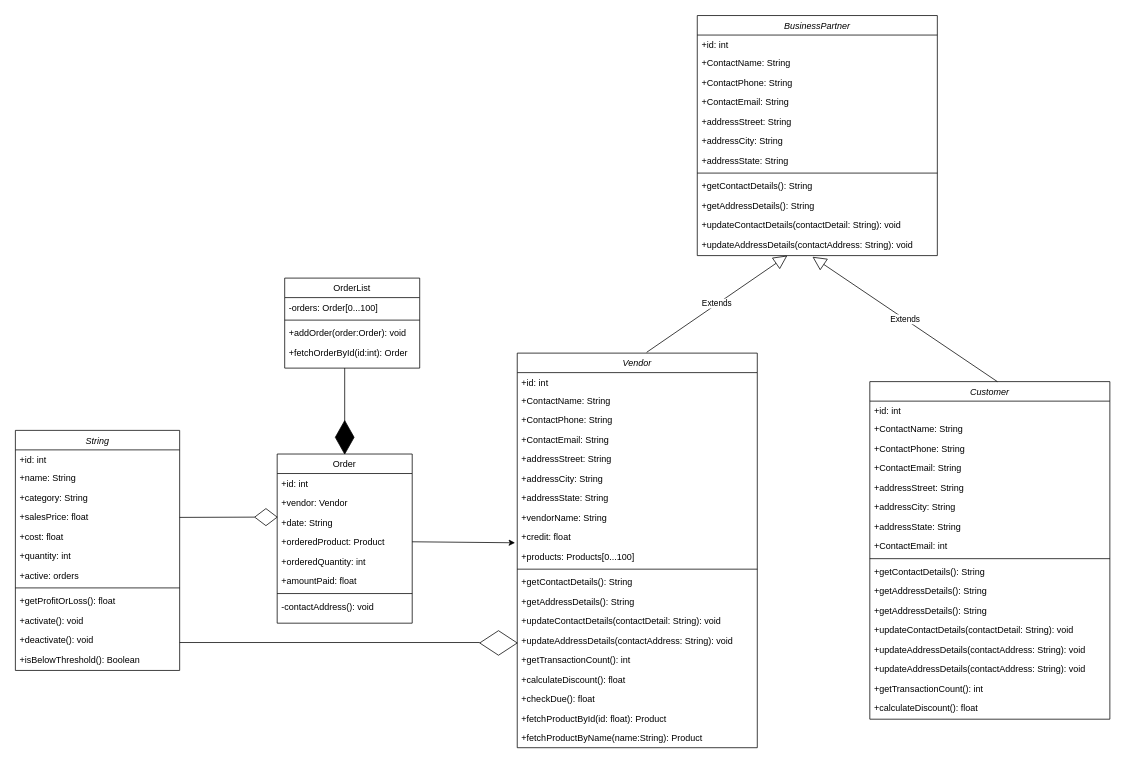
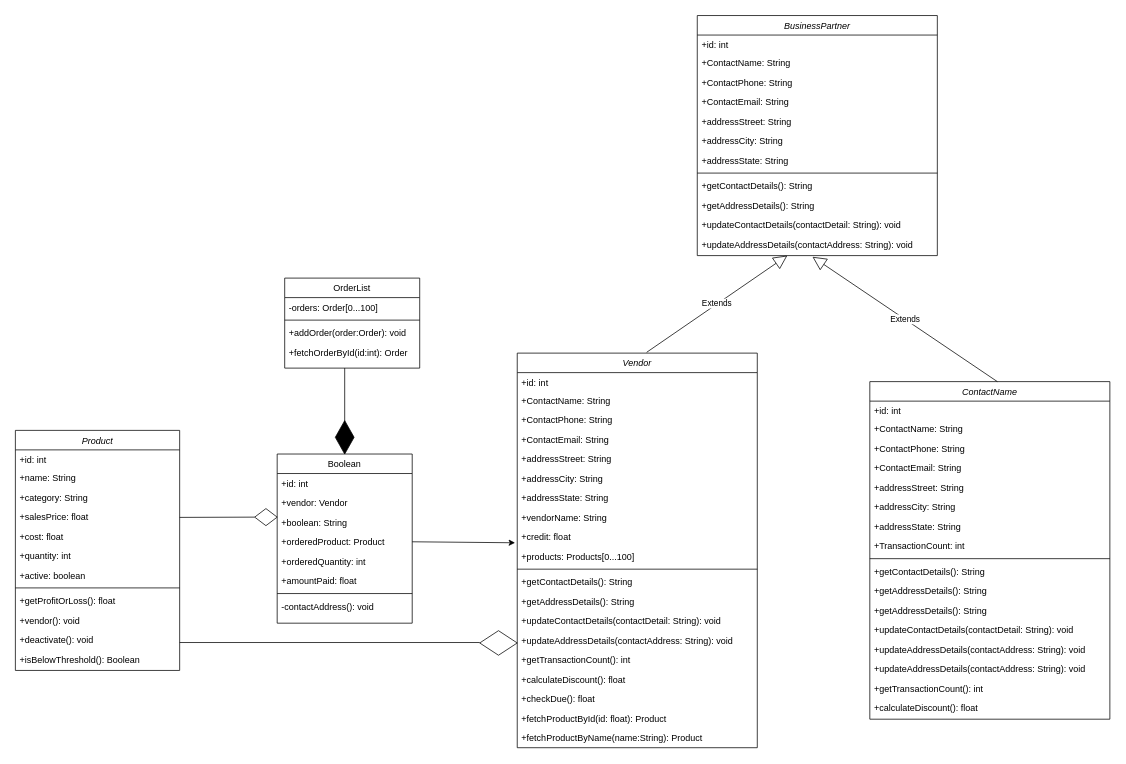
node "Customer": label "Customer" -> "ContactName"
node "String": label "String" -> "Product"
node "Order": label "Order" -> "Boolean"
node "+date: String": label "+date: String" -> "+boolean: String"
node "+ContactEmail: int": label "+ContactEmail: int" -> "+TransactionCount: int"
node "+active: orders": label "+active: orders" -> "+active: boolean"
node "+activate(): void": label "+activate(): void" -> "+vendor(): void"
